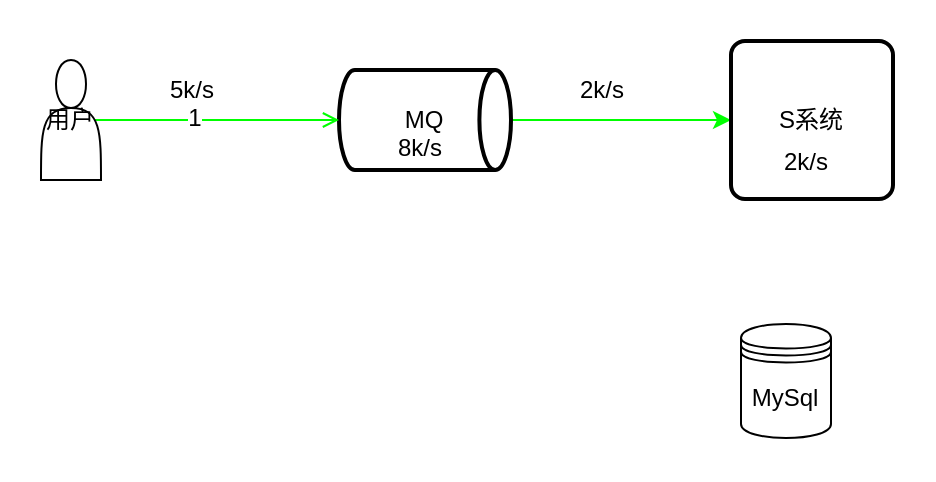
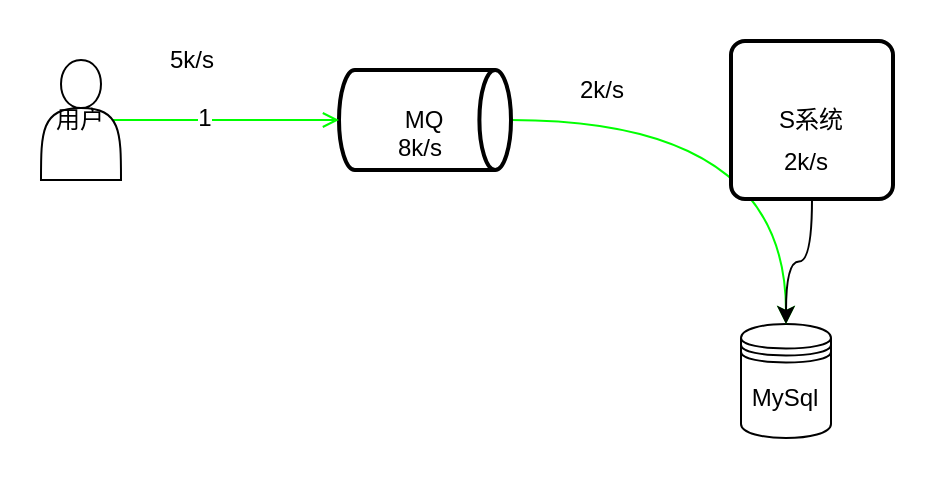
node "5k/s": moved (199, 84) -> (199, 54)
node "用户": size 60x120 -> 80x120
edge "MQ" -> "S系统": now "MQ" -> "MySql"
edge "S系统" -> "MySql": added
